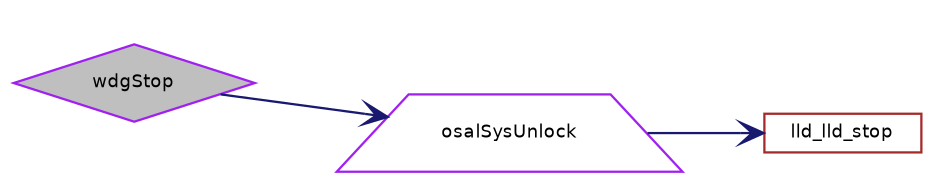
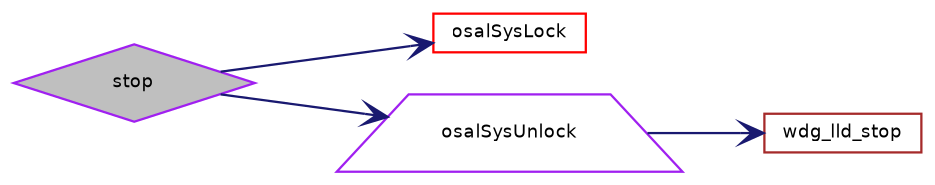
node "osalSysLock": added
node "wdgStop": label "wdgStop" -> "stop"
node "lld_lld_stop": label "lld_lld_stop" -> "wdg_lld_stop"
